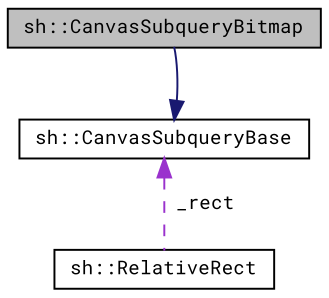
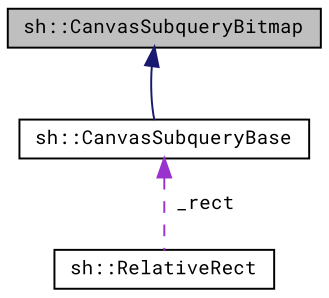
edge "sh::CanvasSubqueryBitmap" -> "sh::CanvasSubqueryBase": reversed
